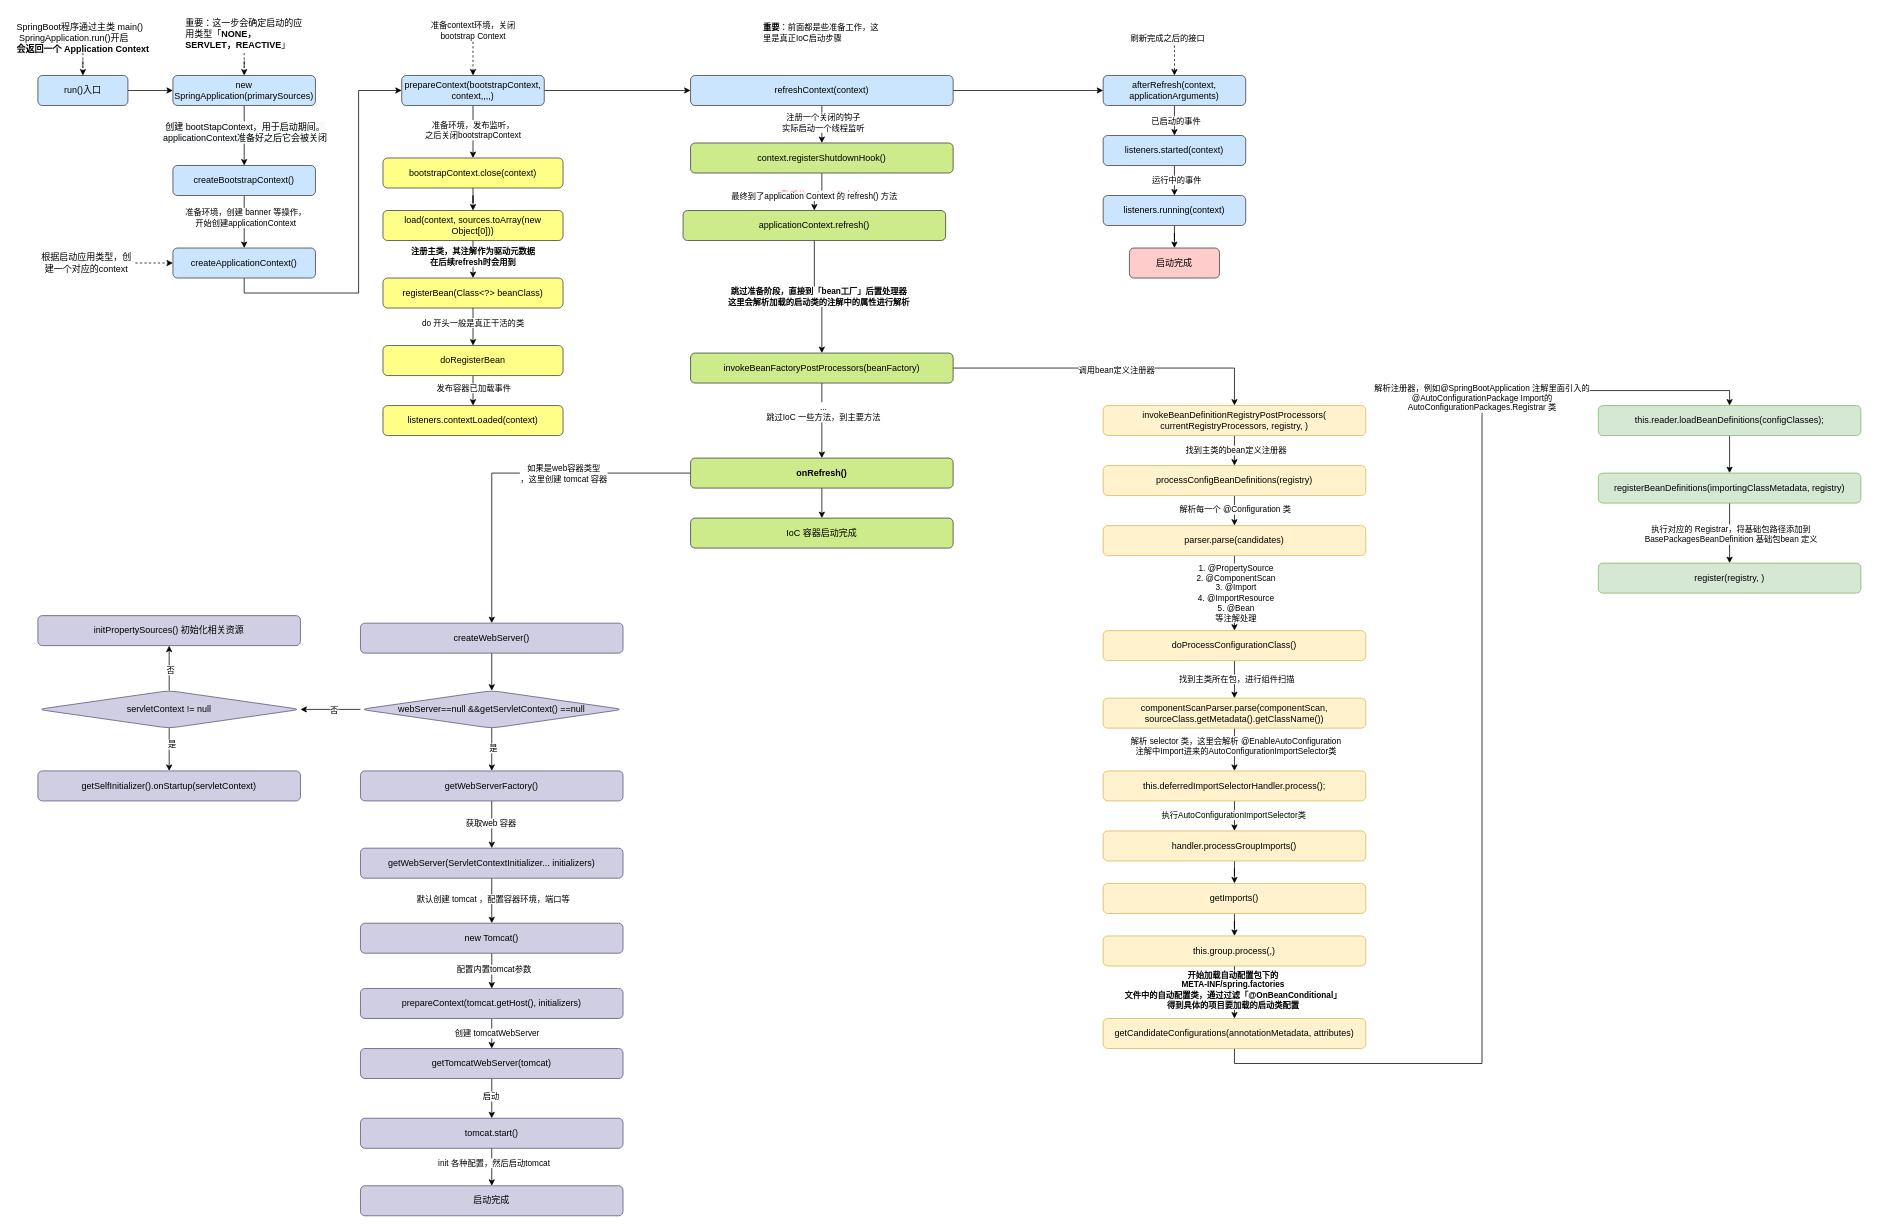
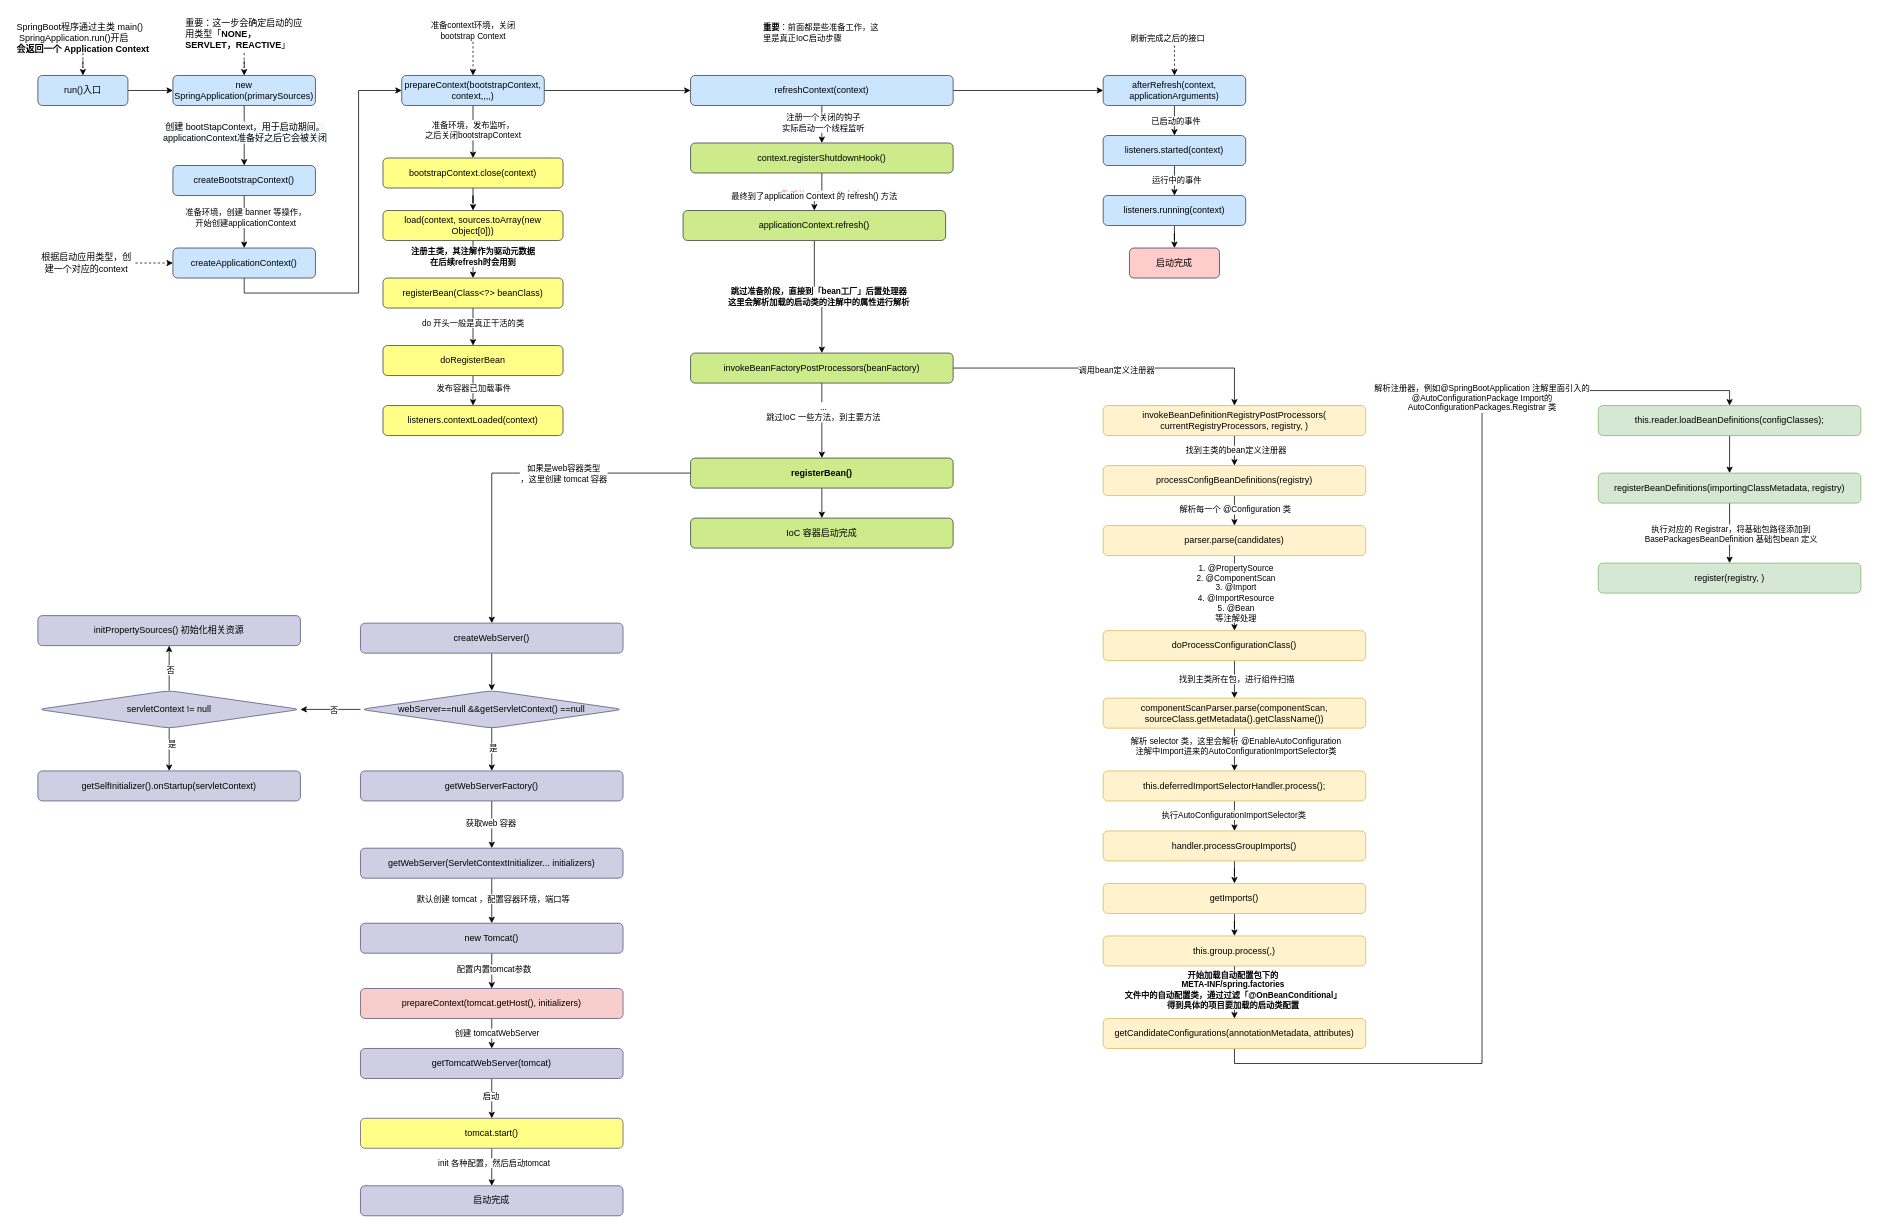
node "onRefresh()": label "onRefresh()" -> "registerBean()"
node "prepareContext(tomcat.getHost(), initializers)": fillcolor #d0cee2 -> #f8cecc
node "tomcat.start()": fillcolor #d0cee2 -> #ffff88
